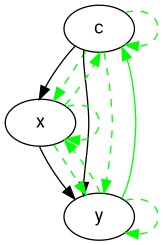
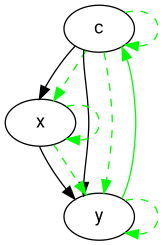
edge "x" -> "c": removed
edge "y" -> "x": removed
